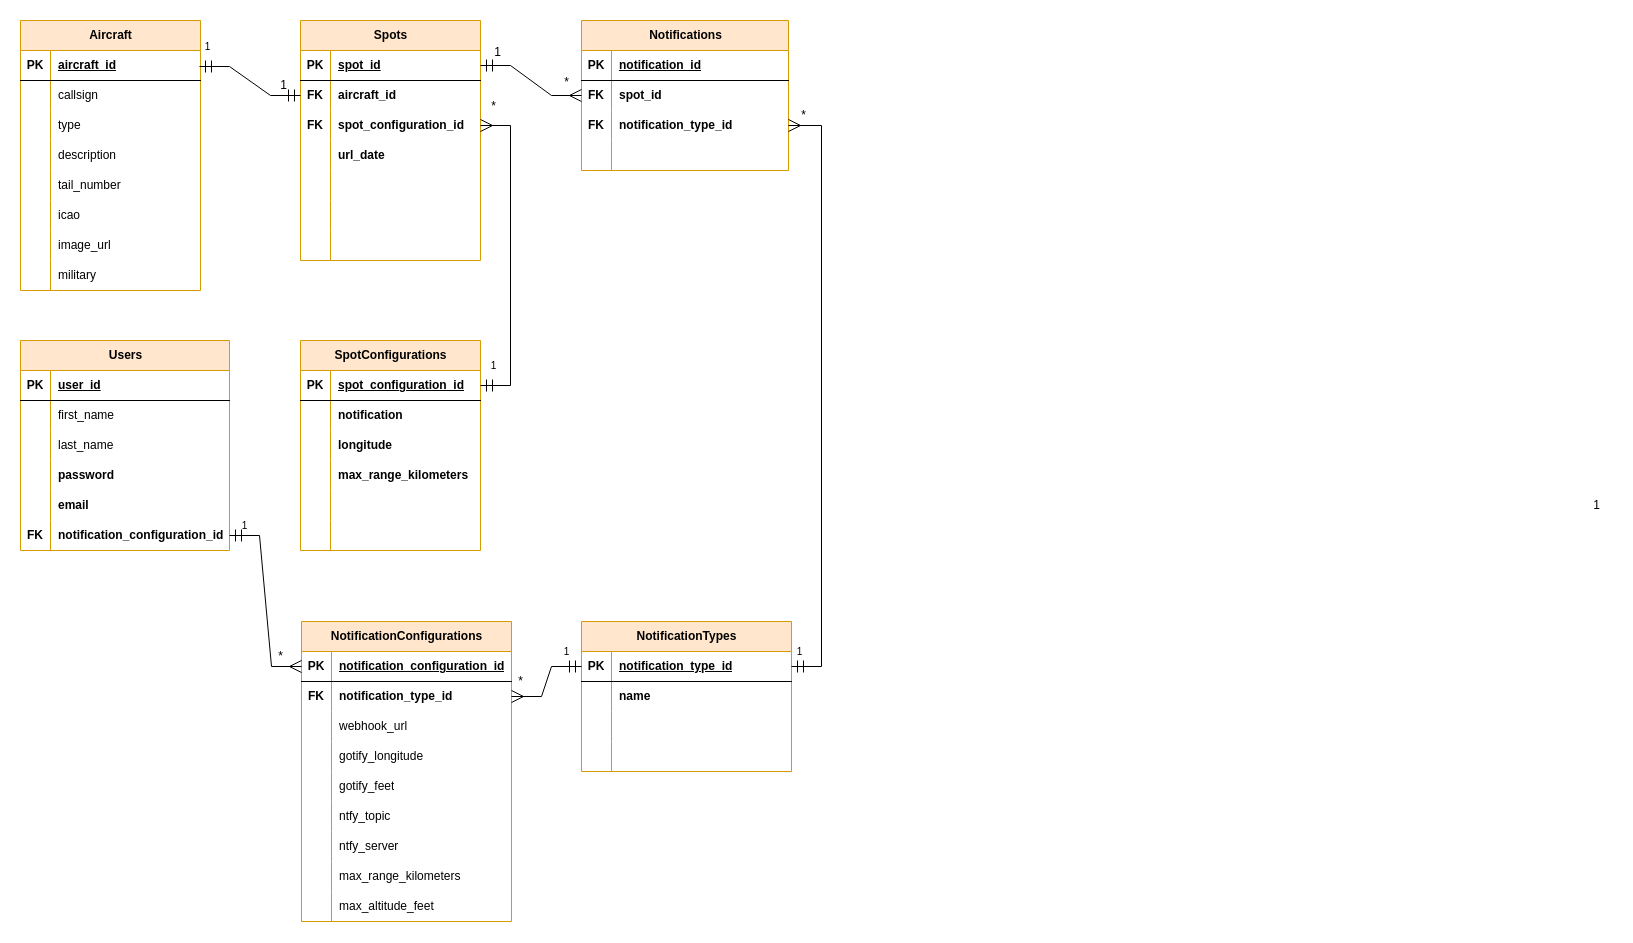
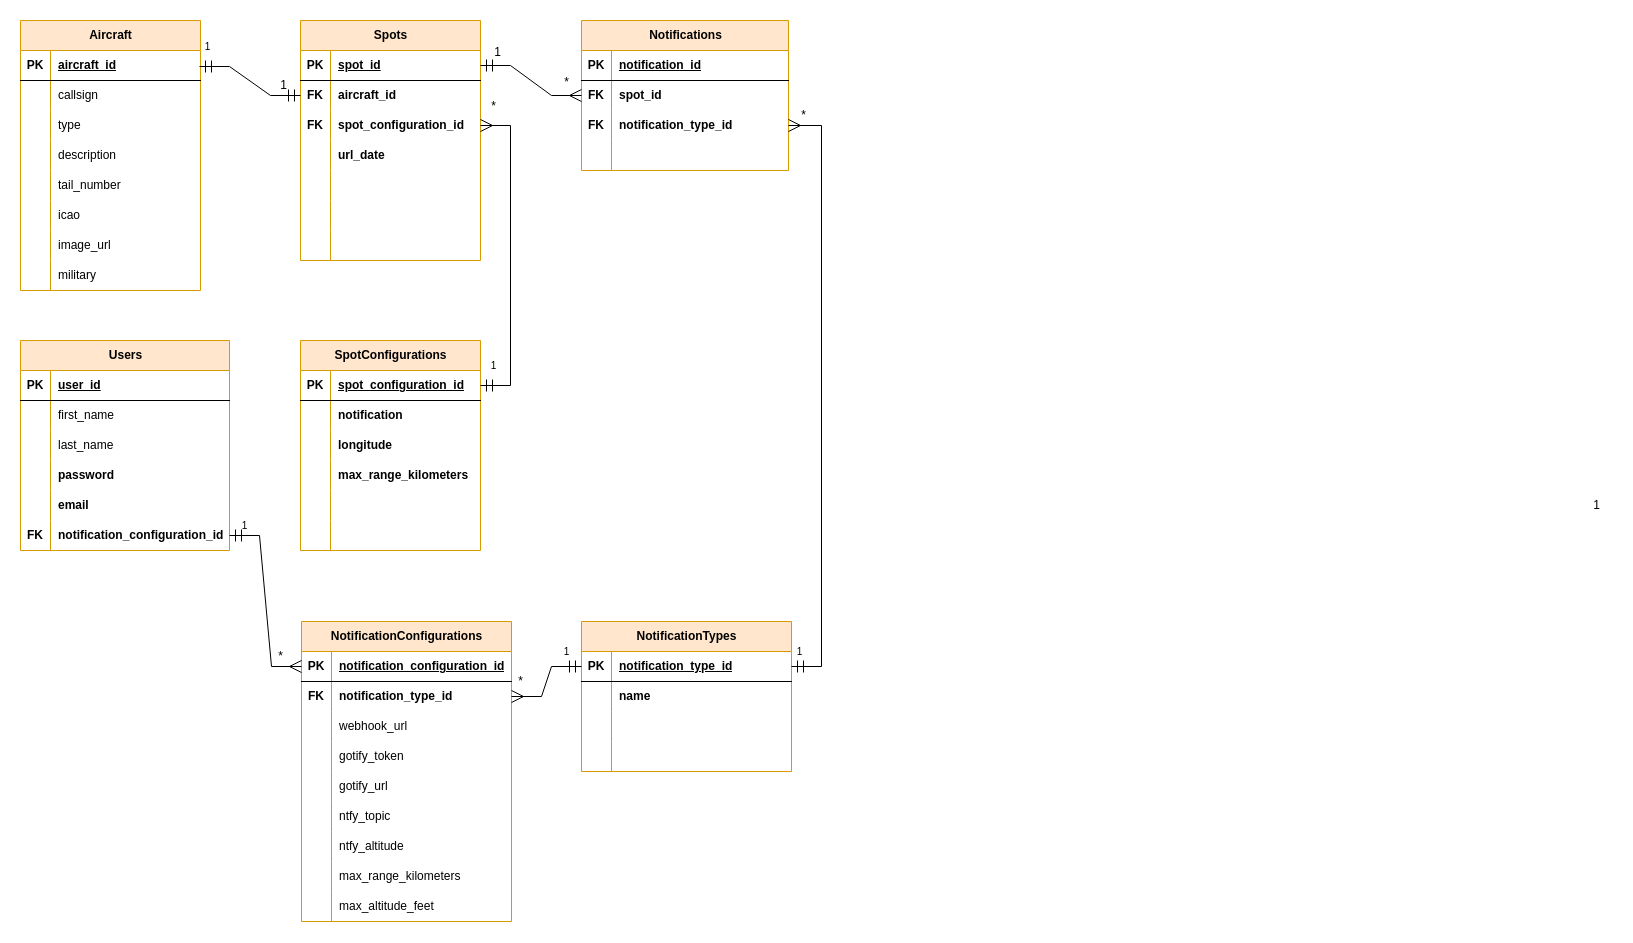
node "gotify_longitude": label "gotify_longitude" -> "gotify_token"
node "gotify_feet": label "gotify_feet" -> "gotify_url"
node "ntfy_server": label "ntfy_server" -> "ntfy_altitude"
